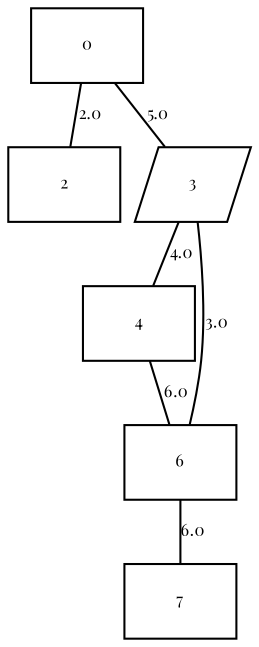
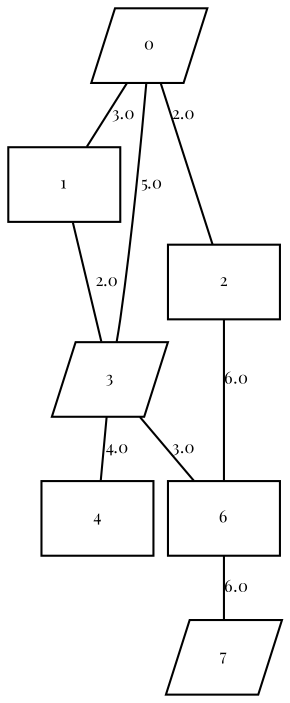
node "0": shape box -> parallelogram
node "1": added
edge "4" -- "6": now "2" -- "6"
node "7": shape box -> parallelogram
